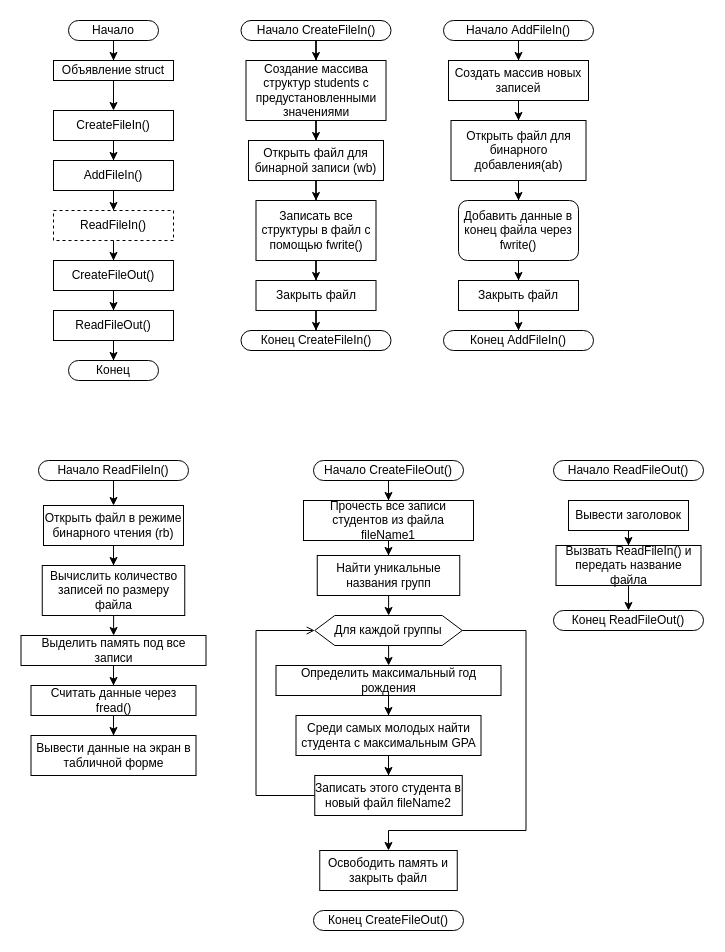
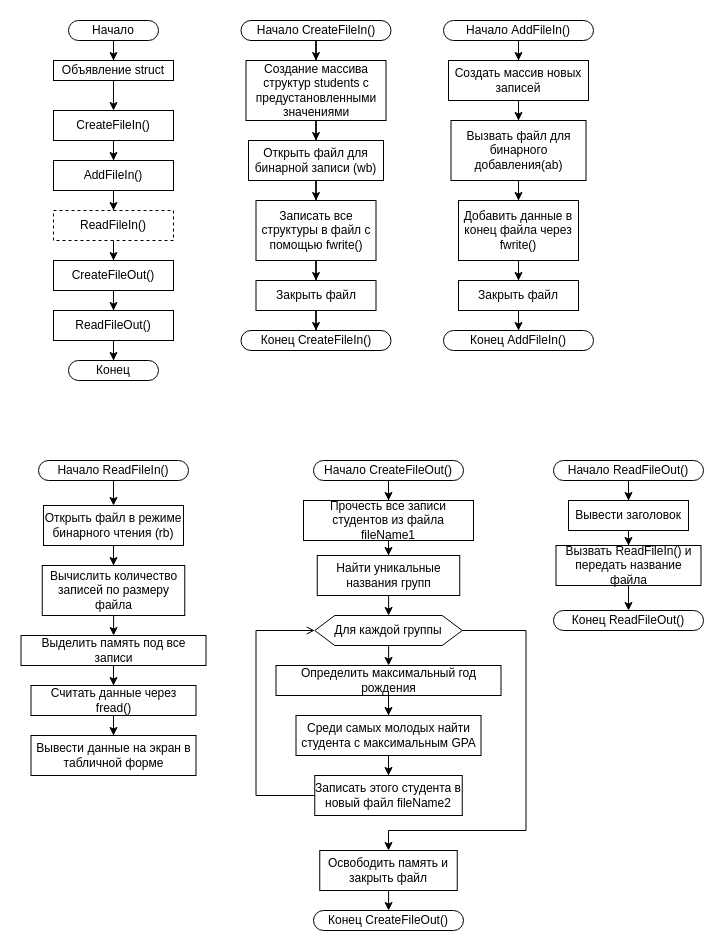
node "Открыть файл для бинарного добавления(ab)": label "Открыть файл для бинарного добавления(ab)" -> "Вызвать файл для бинарного добавления(ab)"
node "Добавить данные в конец файла через fwrite()": shape rounded rectangle -> rectangle
edge "Начало ReadFileOut()" -> "Вывести заголовок": added
edge "Освободить память и закрыть файл" -> "Конец CreateFileOut()": added
